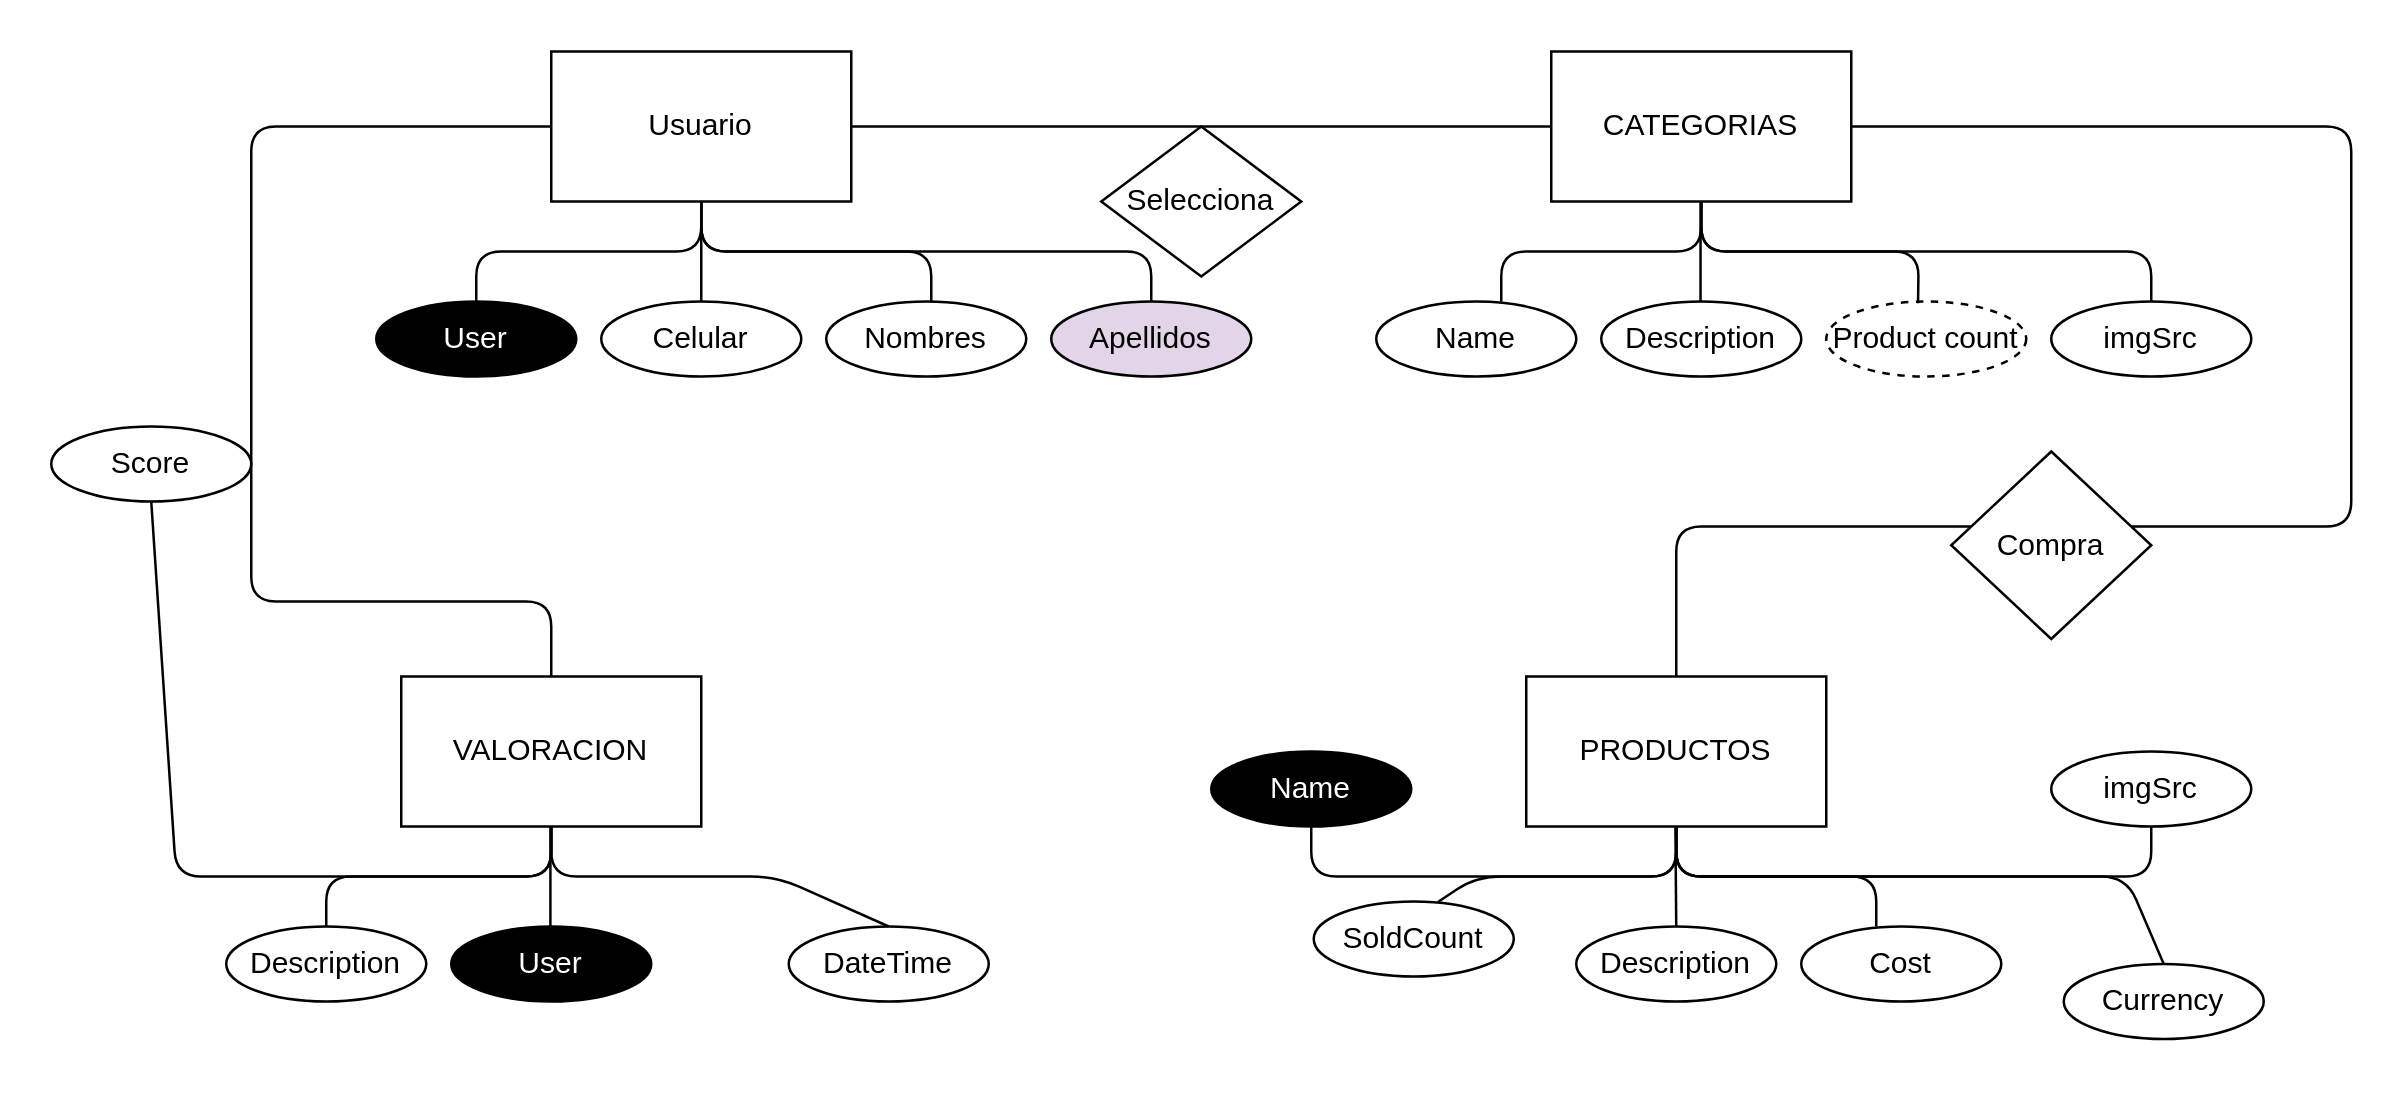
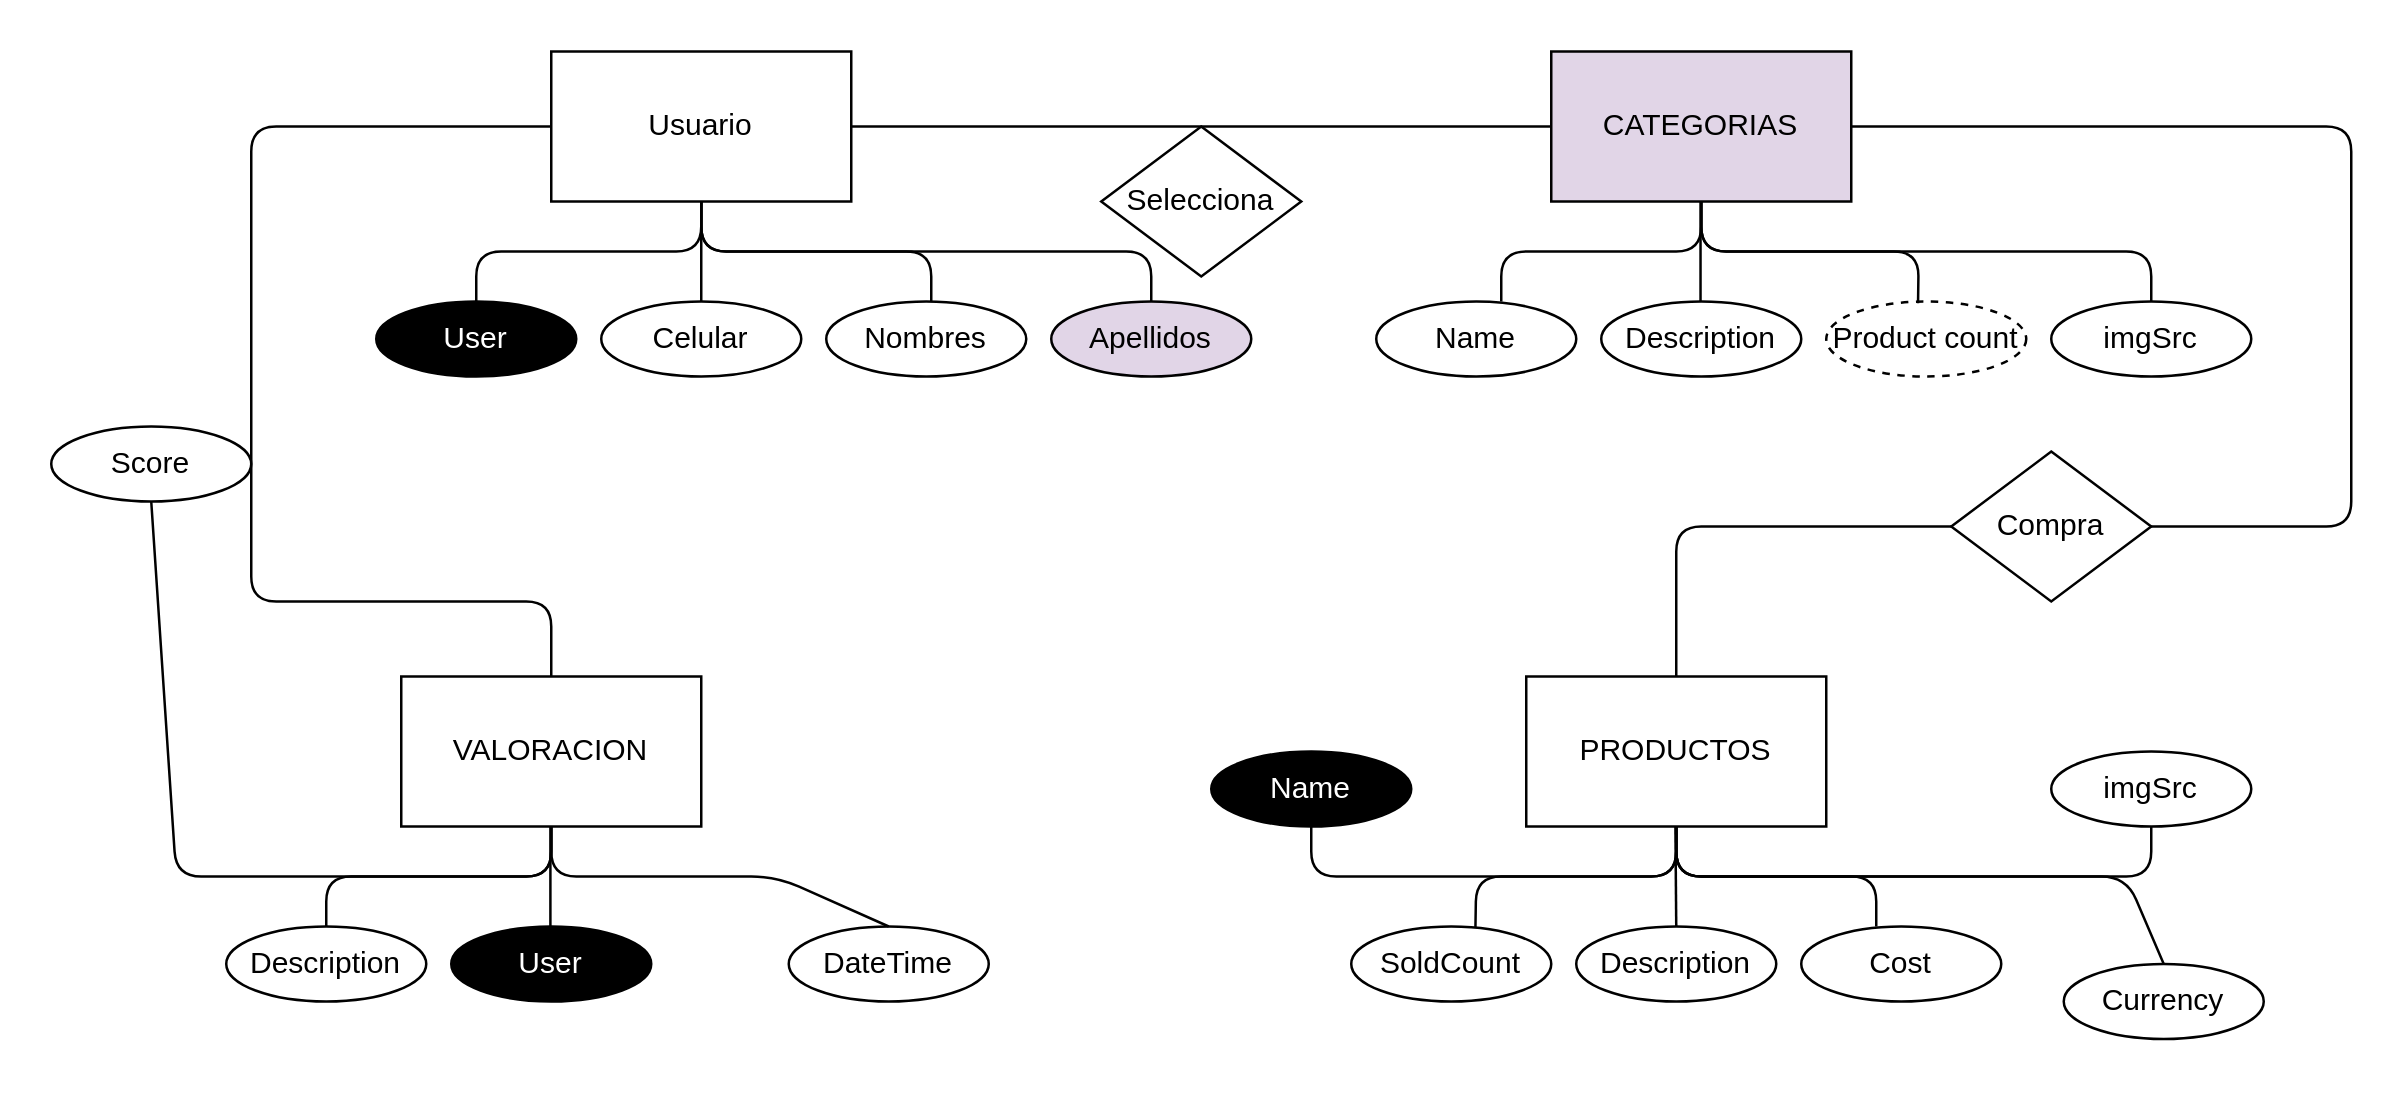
node "CATEGORIAS": fillcolor #ffffff -> #e1d5e7
node "Compra": size 200x188 -> 200x150
node "SoldCount": moved (1414, 939) -> (1451, 964)
